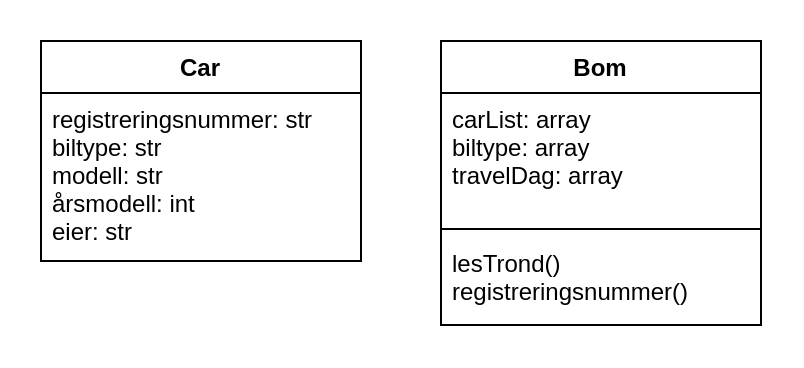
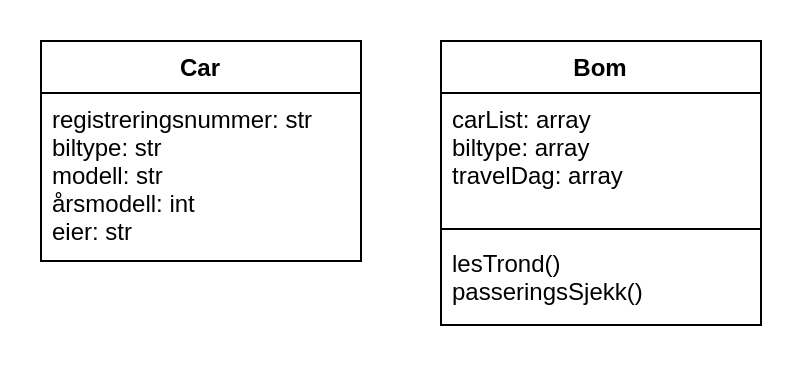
node "lesTrond() registreringsnummer()": label "lesTrond() registreringsnummer()" -> "lesTrond() passeringsSjekk()"
